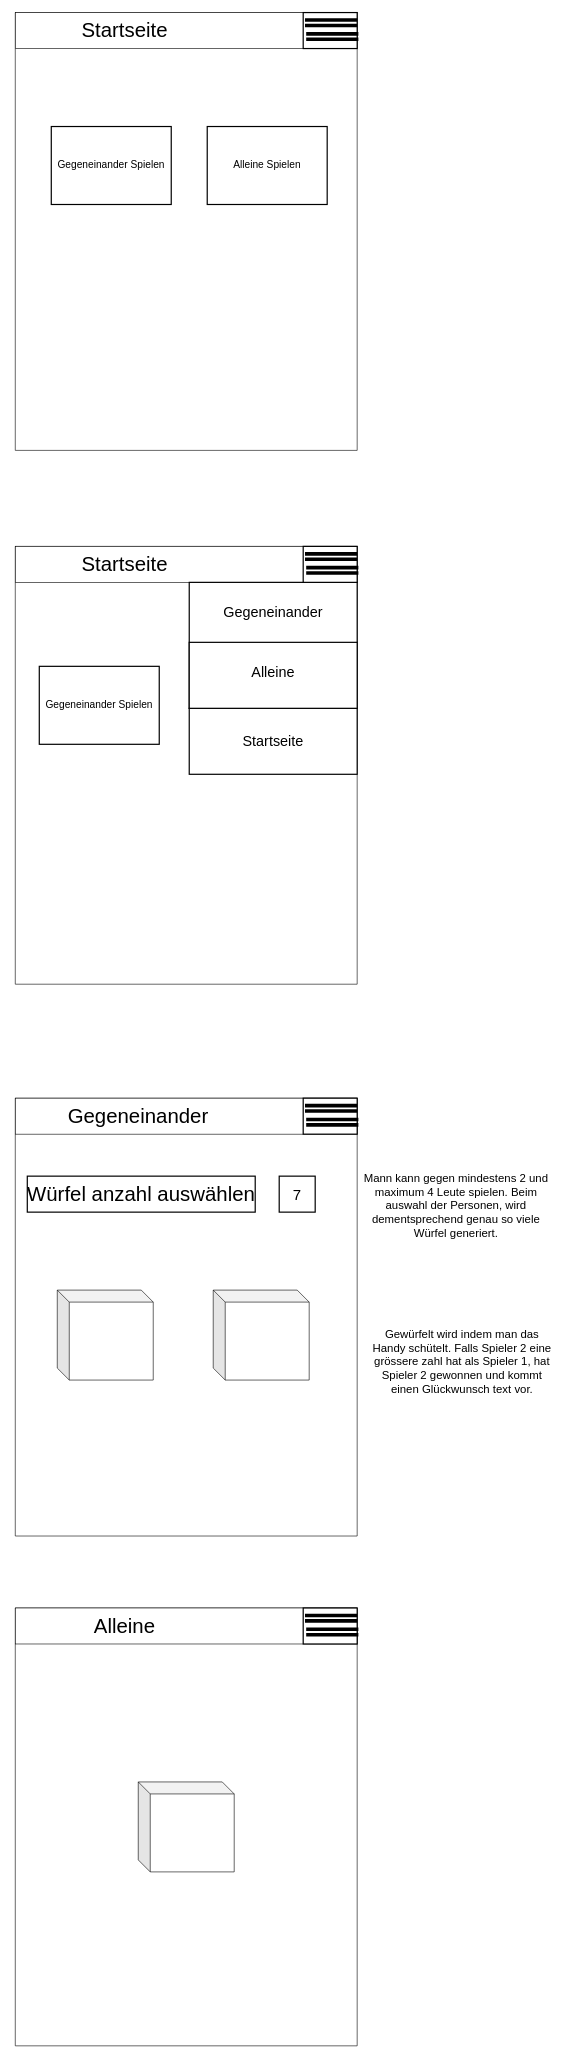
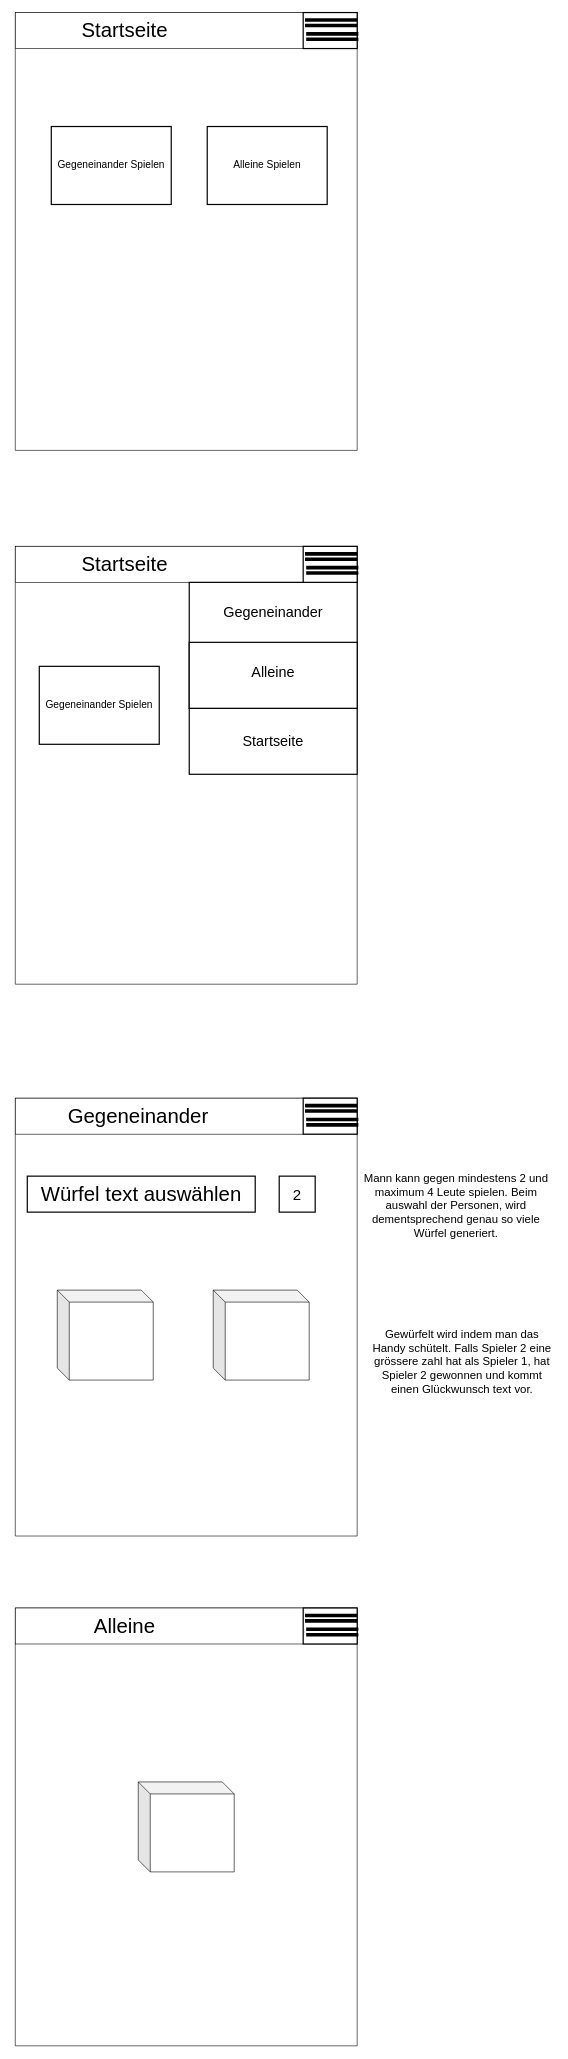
node "Würfel anzahl auswählen": label "Würfel anzahl auswählen" -> "Würfel text auswählen"
node "7": label "7" -> "2"
